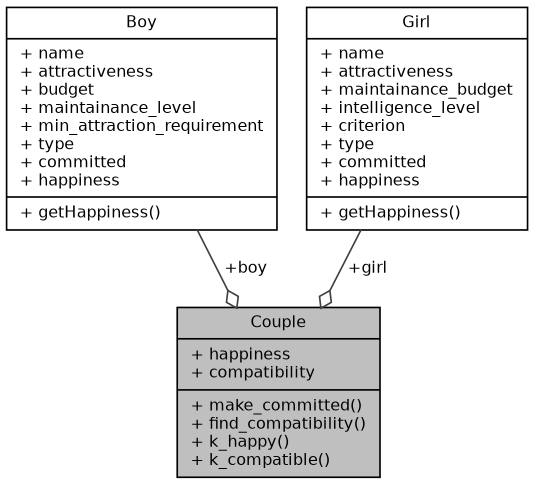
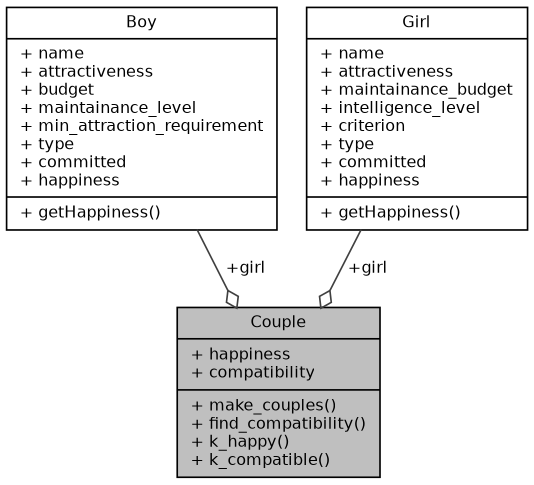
edge "Boy" -> "Couple": label " +boy" -> " +girl"
node "Couple": text "+ make_committed()" -> "+ make_couples()"
